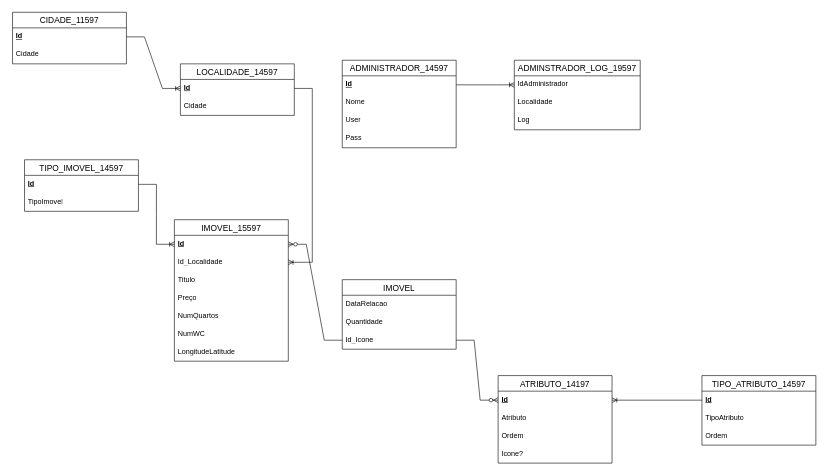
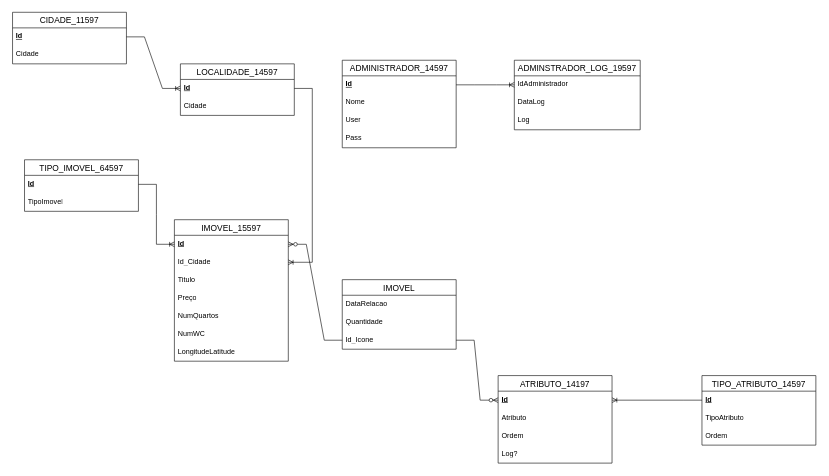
node "Localidade": label "Localidade" -> "DataLog"
node "TIPO_IMOVEL_14597": label "TIPO_IMOVEL_14597" -> "TIPO_IMOVEL_64597"
node "Id_Localidade": label "Id_Localidade" -> "Id_Cidade"
node "Icone?": label "Icone?" -> "Log?"
